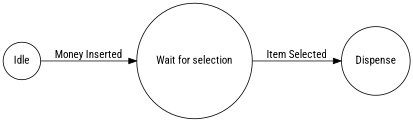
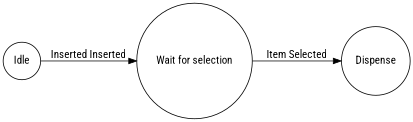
edge "Idle" -> "Wait for selection": label "Money Inserted" -> "Inserted Inserted"
